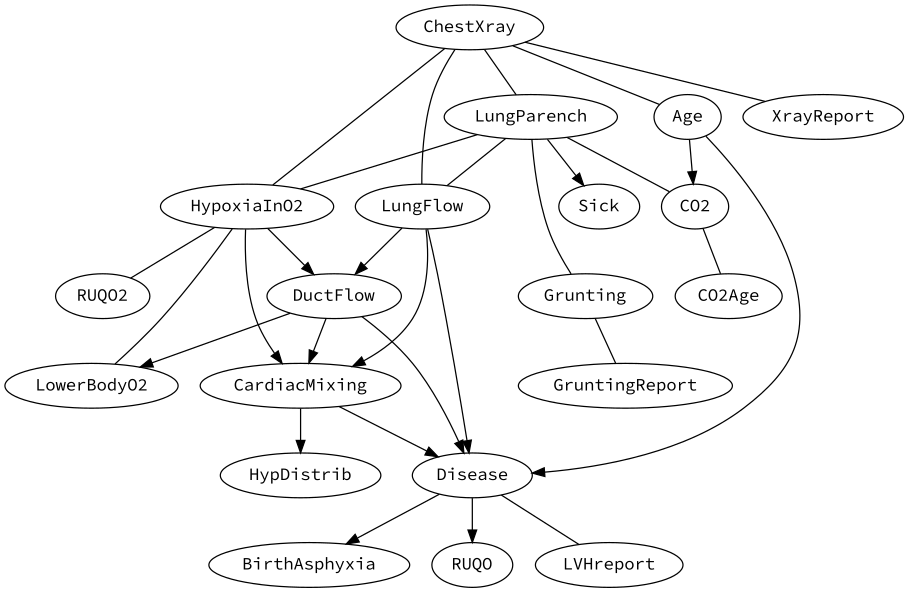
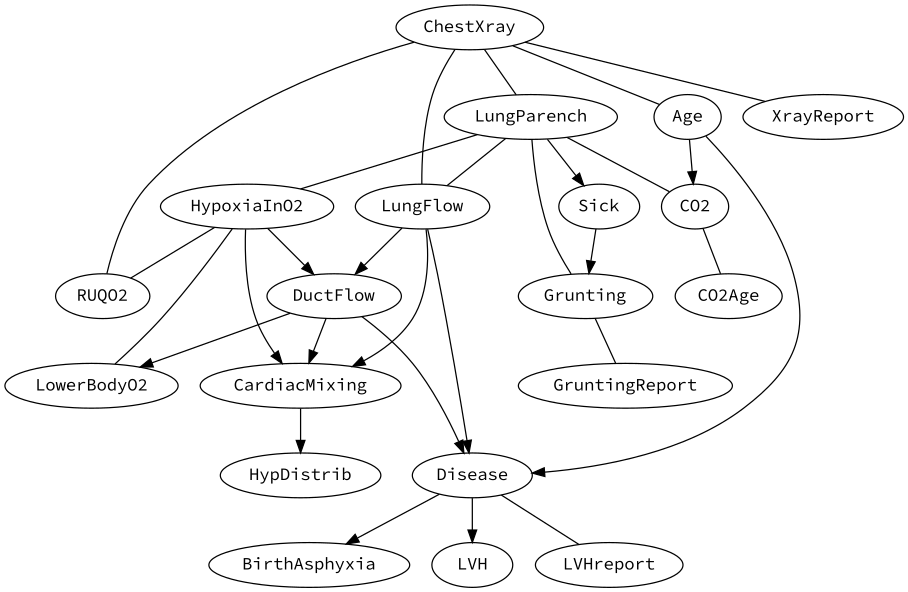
edge "ChestXray" -- "HypoxiaInO2": now "ChestXray" -- "RUQO2"
edge "Sick" -> "Grunting": added
edge "CardiacMixing" -> "Disease": removed
node "RUQO": label "RUQO" -> "LVH"
